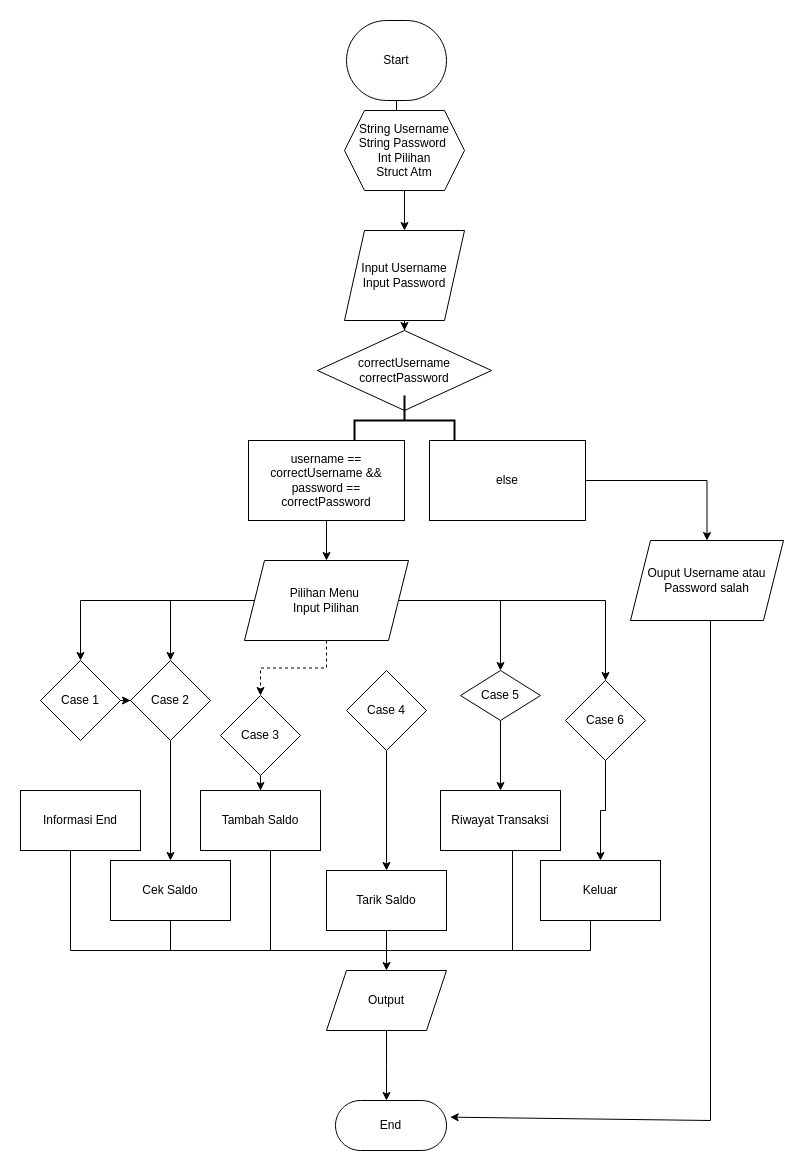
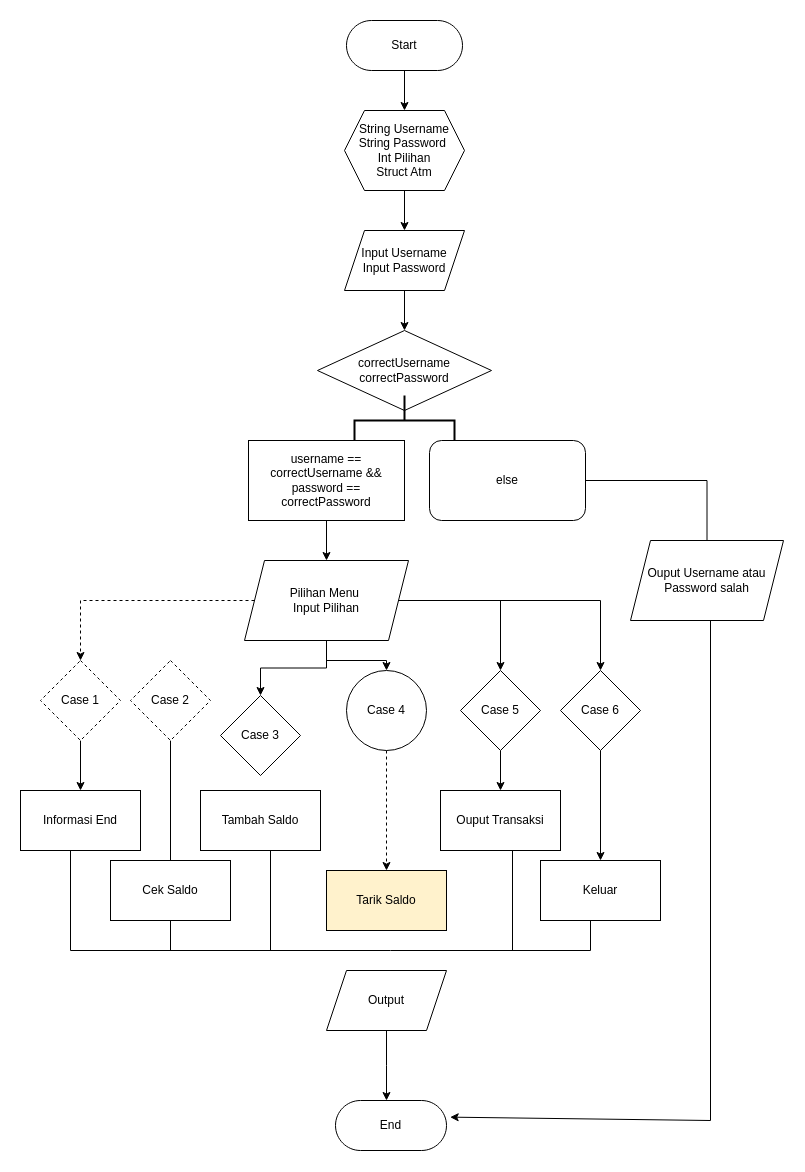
node "Start": size 100x80 -> 116x50
node "Input Username Input Password": size 120x90 -> 120x60
node "else": shape rectangle -> rounded rectangle
edge "else" -> "Ouput Username atau Password salah": arrowhead classic -> none
edge "Pilihan Menu Input Pilihan" -> "Case 1": style solid -> dashed
edge "Pilihan Menu Input Pilihan" -> "Case 2": removed
edge "Pilihan Menu Input Pilihan" -> "Case 4": added
edge "Pilihan Menu Input Pilihan" -> "Case 3": style dashed -> solid
node "Case 5": size 80x50 -> 80x80
node "Case 1": style solid -> dashed
edge "Case 1" -> "Case 2": now "Case 1" -> "Informasi End"
node "Case 2": style solid -> dashed
node "Case 4": shape diamond -> ellipse
node "Case 6": moved (606, 721) -> (601, 711)
edge "Case 3" -> "Tambah Saldo": removed
edge "Case 4" -> "Tarik Saldo": style solid -> dashed
node "Riwayat Transaksi": label "Riwayat Transaksi" -> "Ouput Transaksi"
edge "Case 2" -> "Cek Saldo": arrowhead classic -> none
node "Tarik Saldo": fillcolor #ffffff -> #fff2cc
edge "Tarik Saldo" -> "Output": removed
